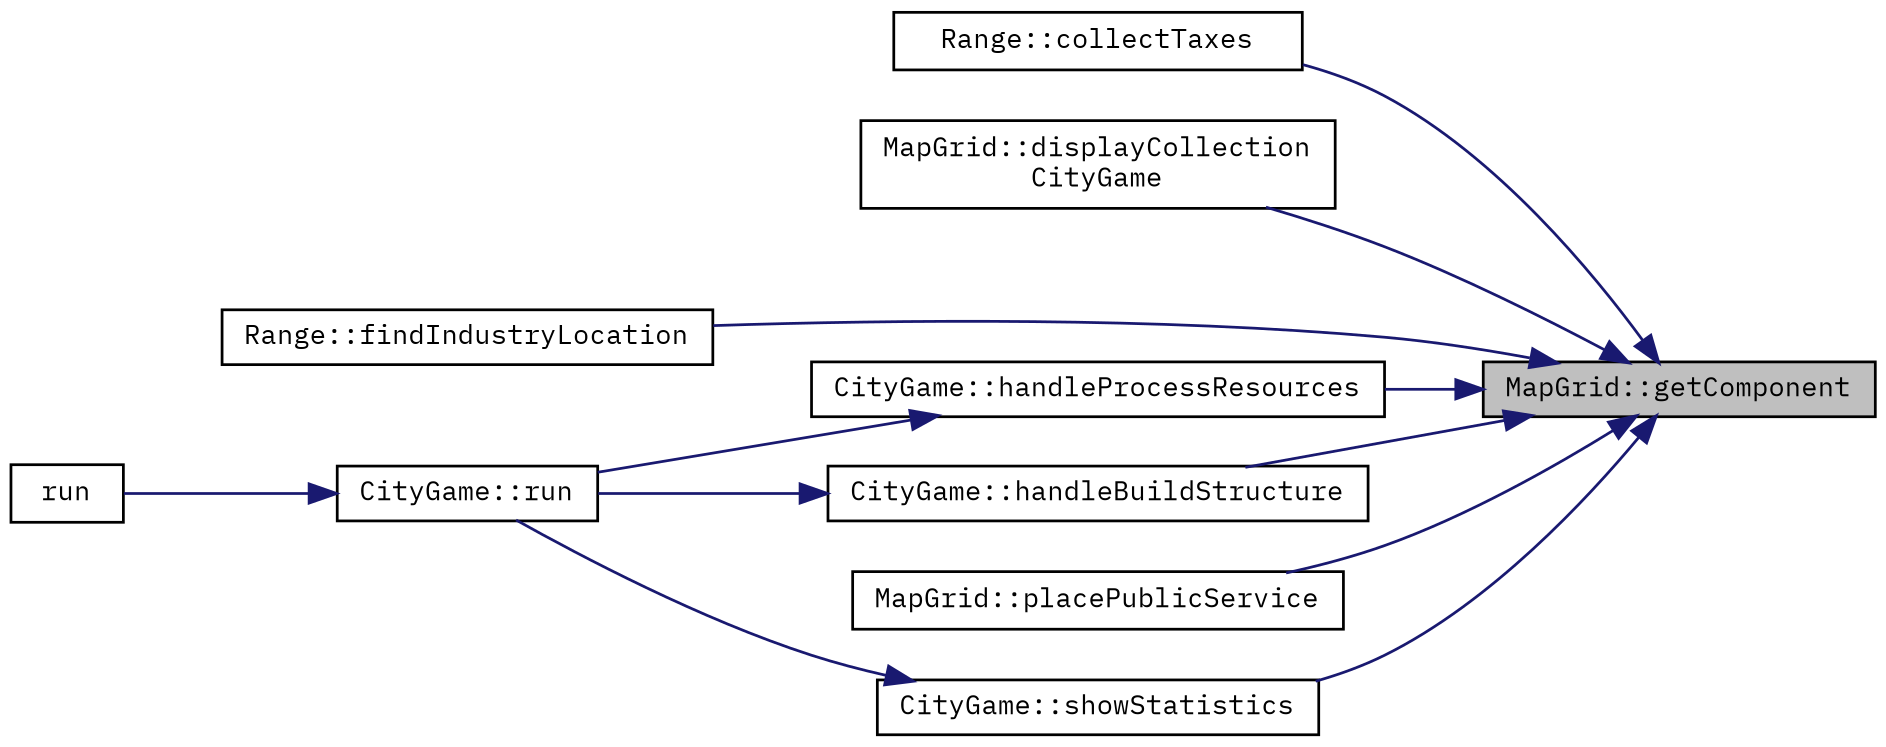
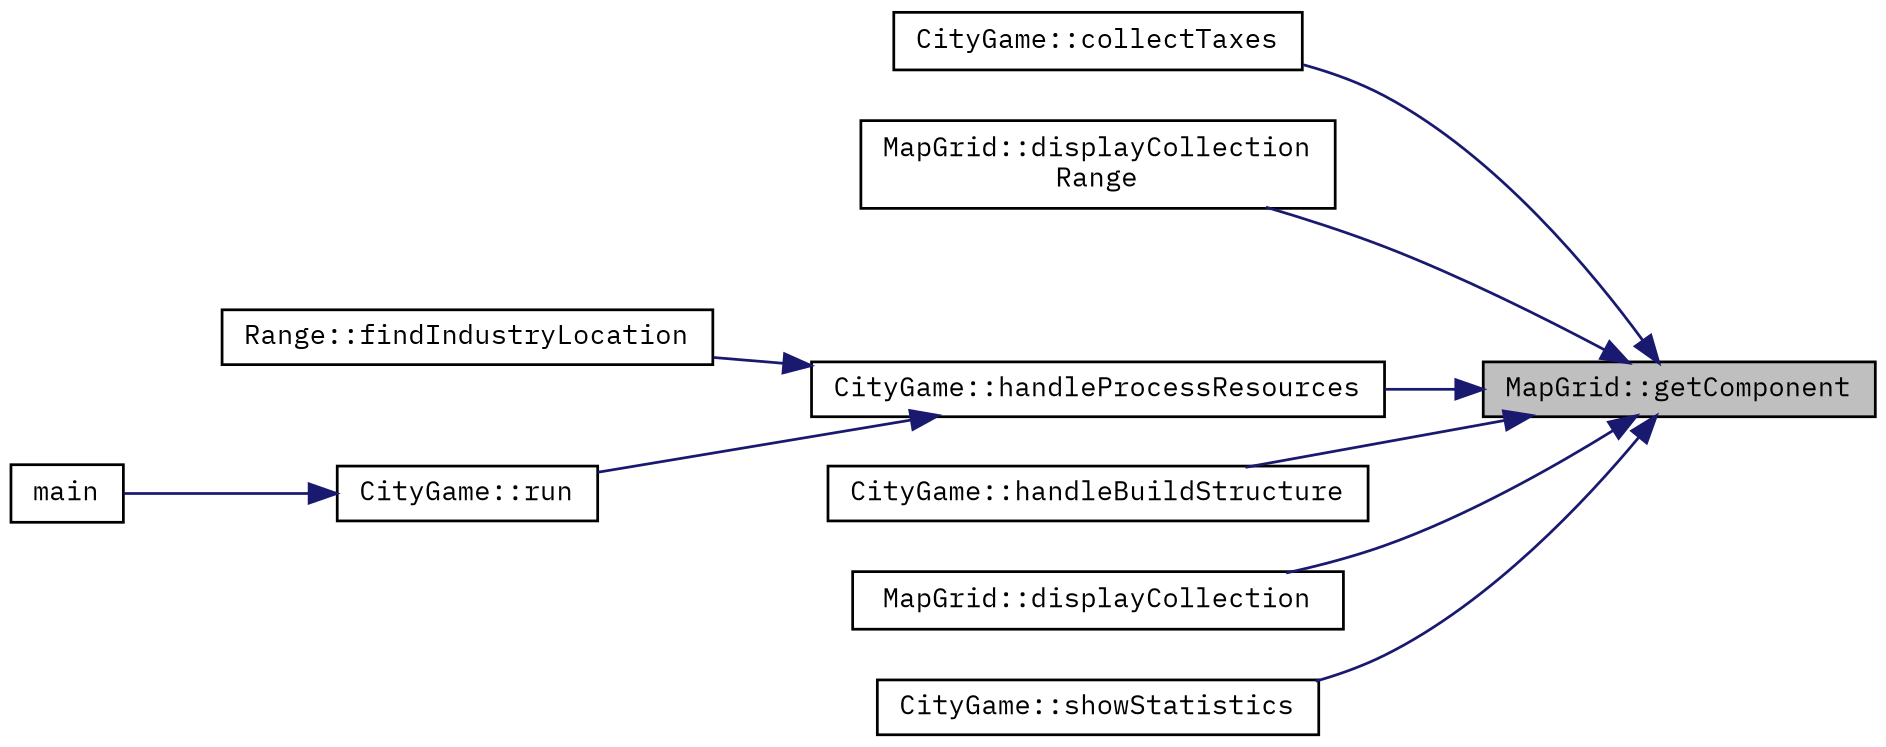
node "Range::collectTaxes": label "Range::collectTaxes" -> "CityGame::collectTaxes"
node "MapGrid::displayCollection CityGame": label "MapGrid::displayCollection CityGame" -> "MapGrid::displayCollection Range"
edge "Range::findIndustryLocation" -> "MapGrid::getComponent": now "Range::findIndustryLocation" -> "CityGame::handleProcessResources"
node "run": label "run" -> "main"
edge "CityGame::run" -> "CityGame::handleBuildStructure": removed
node "MapGrid::placePublicService": label "MapGrid::placePublicService" -> "MapGrid::displayCollection"
edge "CityGame::run" -> "CityGame::showStatistics": removed
